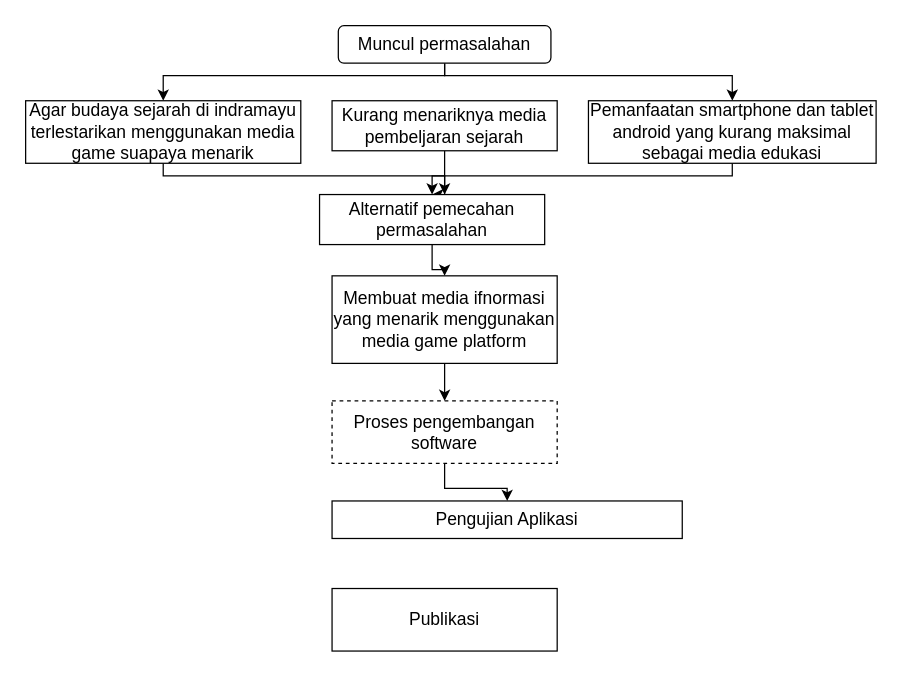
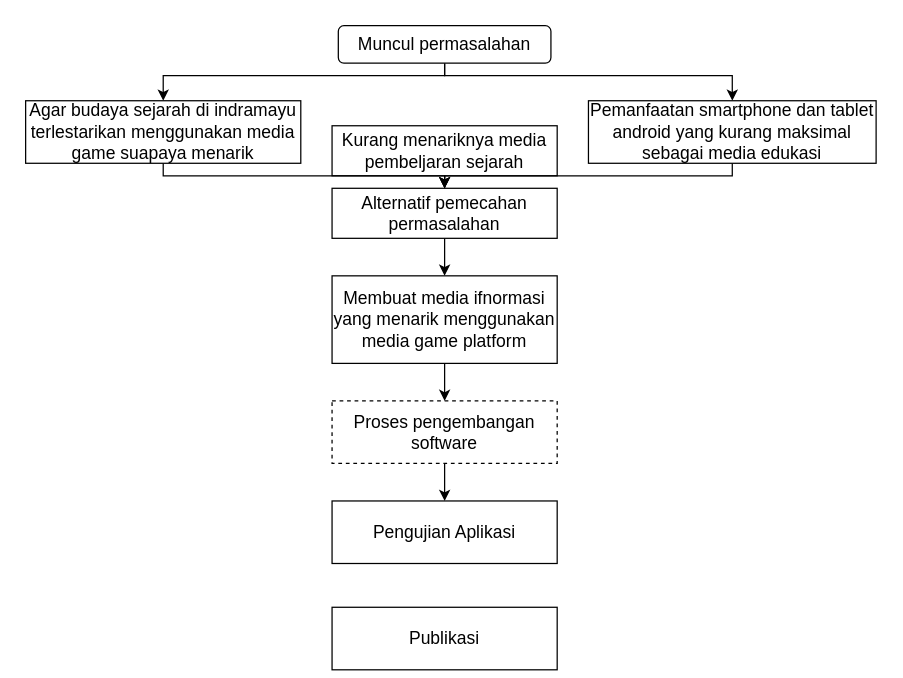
node "Kurang menariknya media pembeljaran sejarah": moved (444, 126) -> (444, 151)
node "Alternatif pemecahan permasalahan": moved (432, 219) -> (444, 213)
node "Pengujian Aplikasi": size 350x38 -> 225x63
node "Publikasi": moved (444, 619) -> (444, 638)
